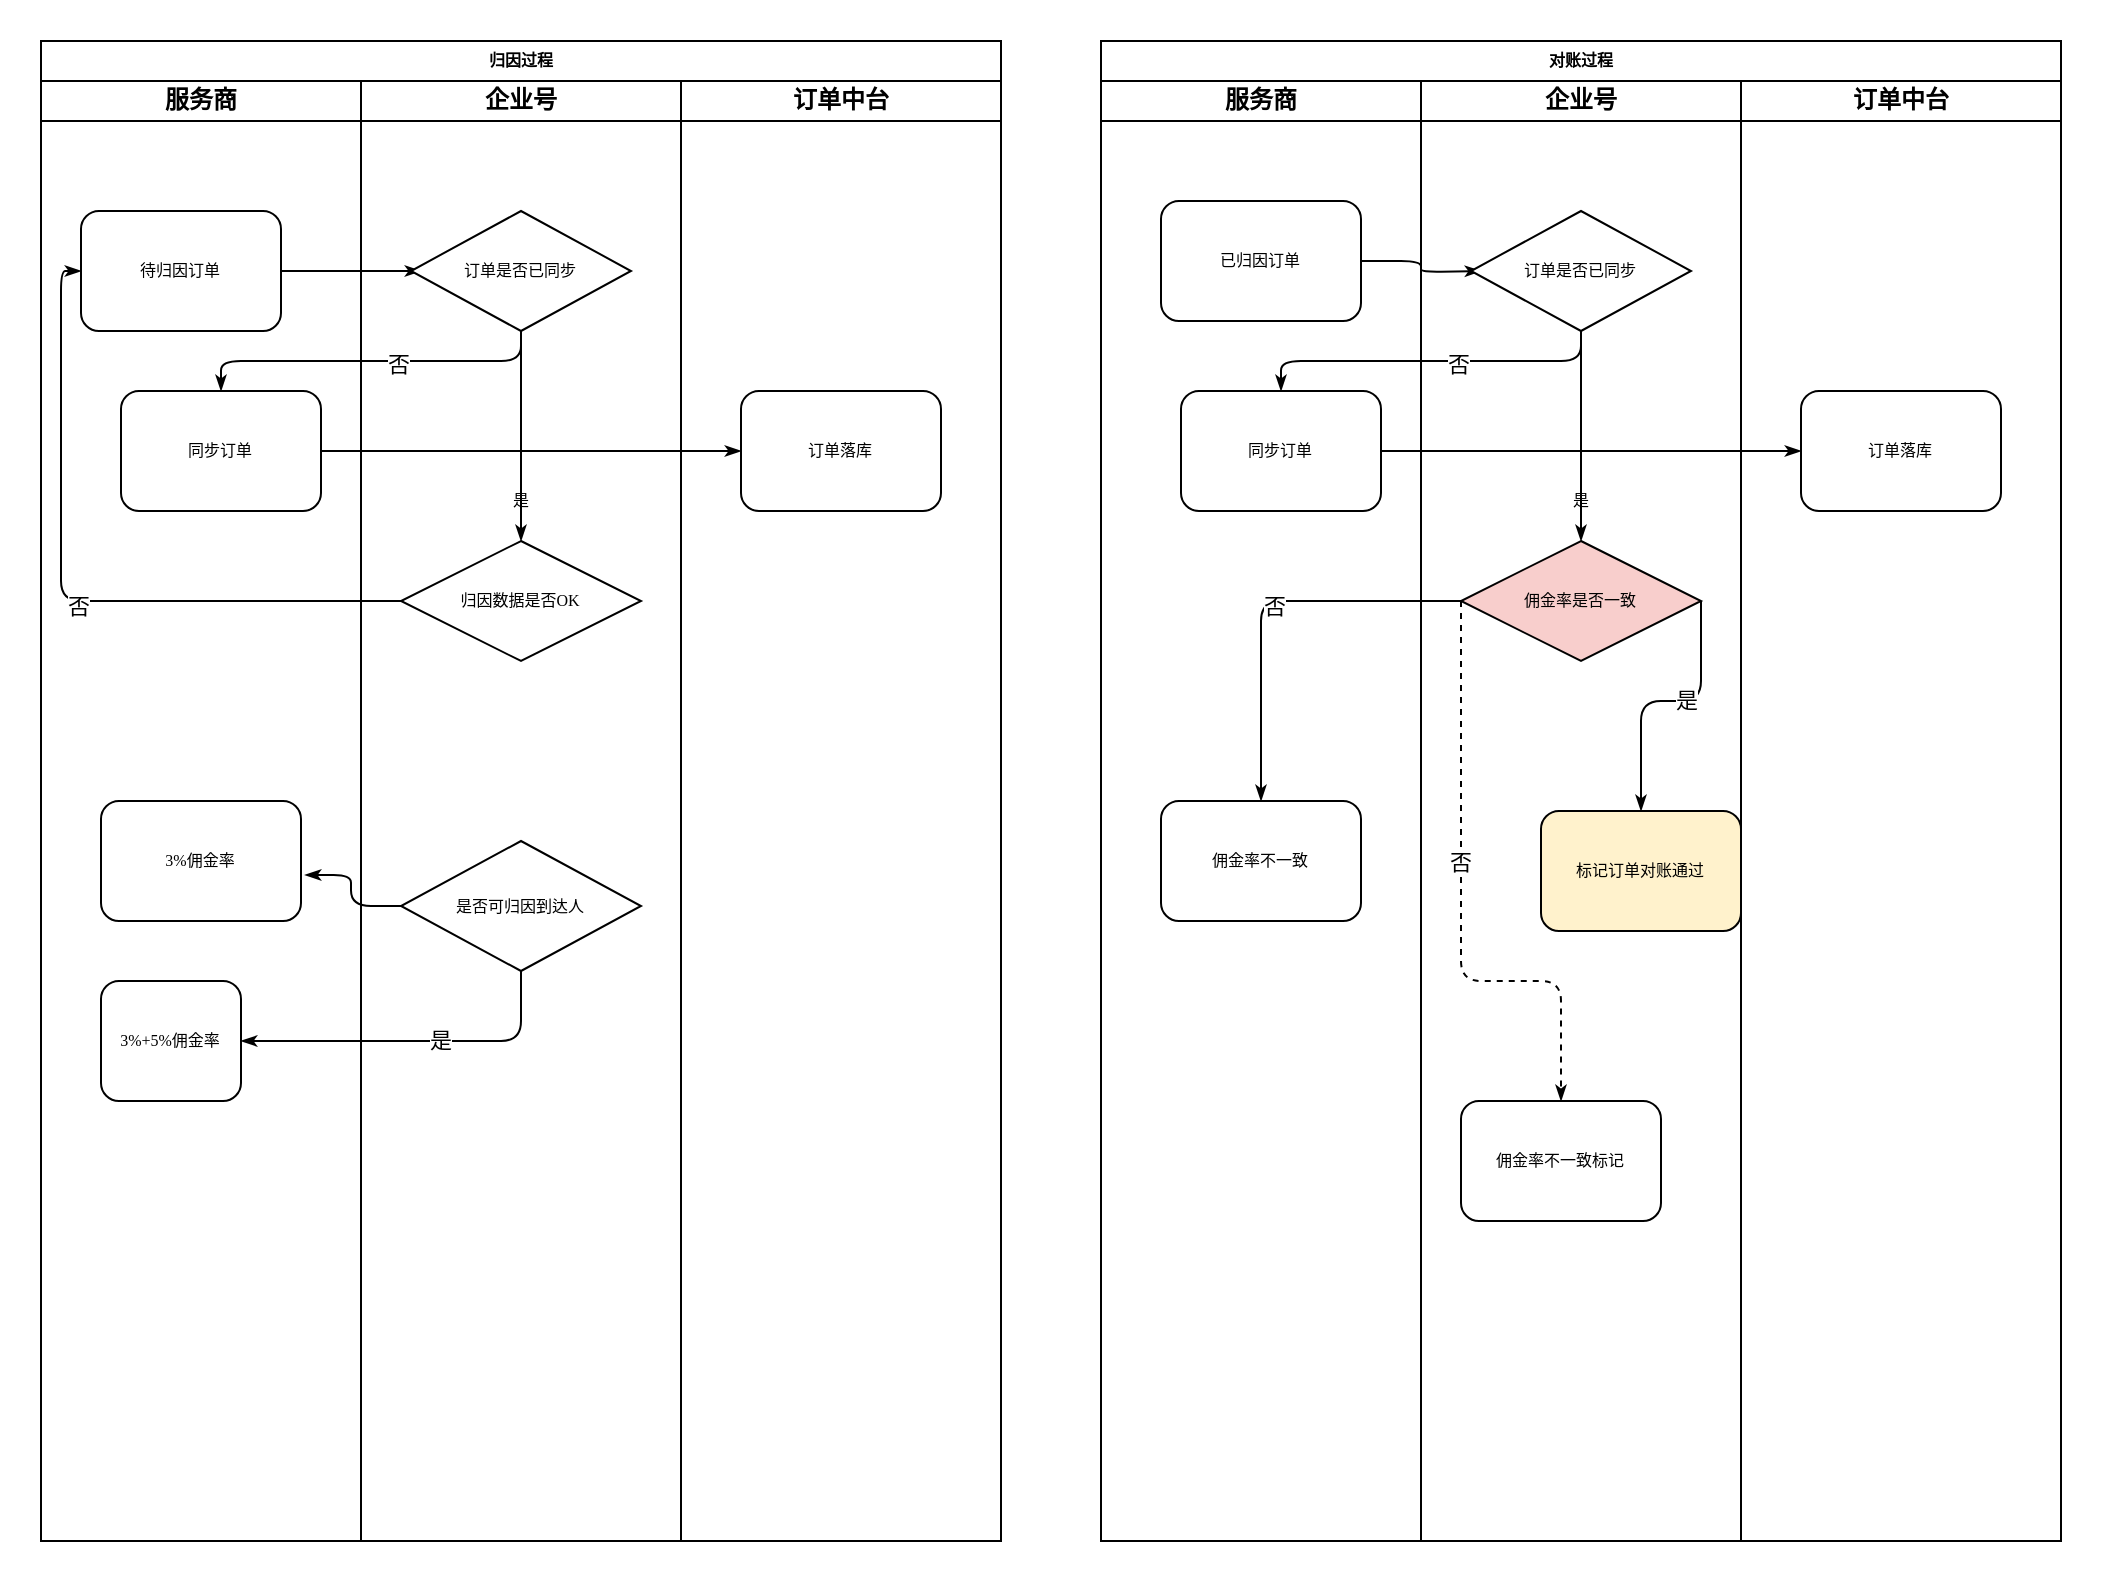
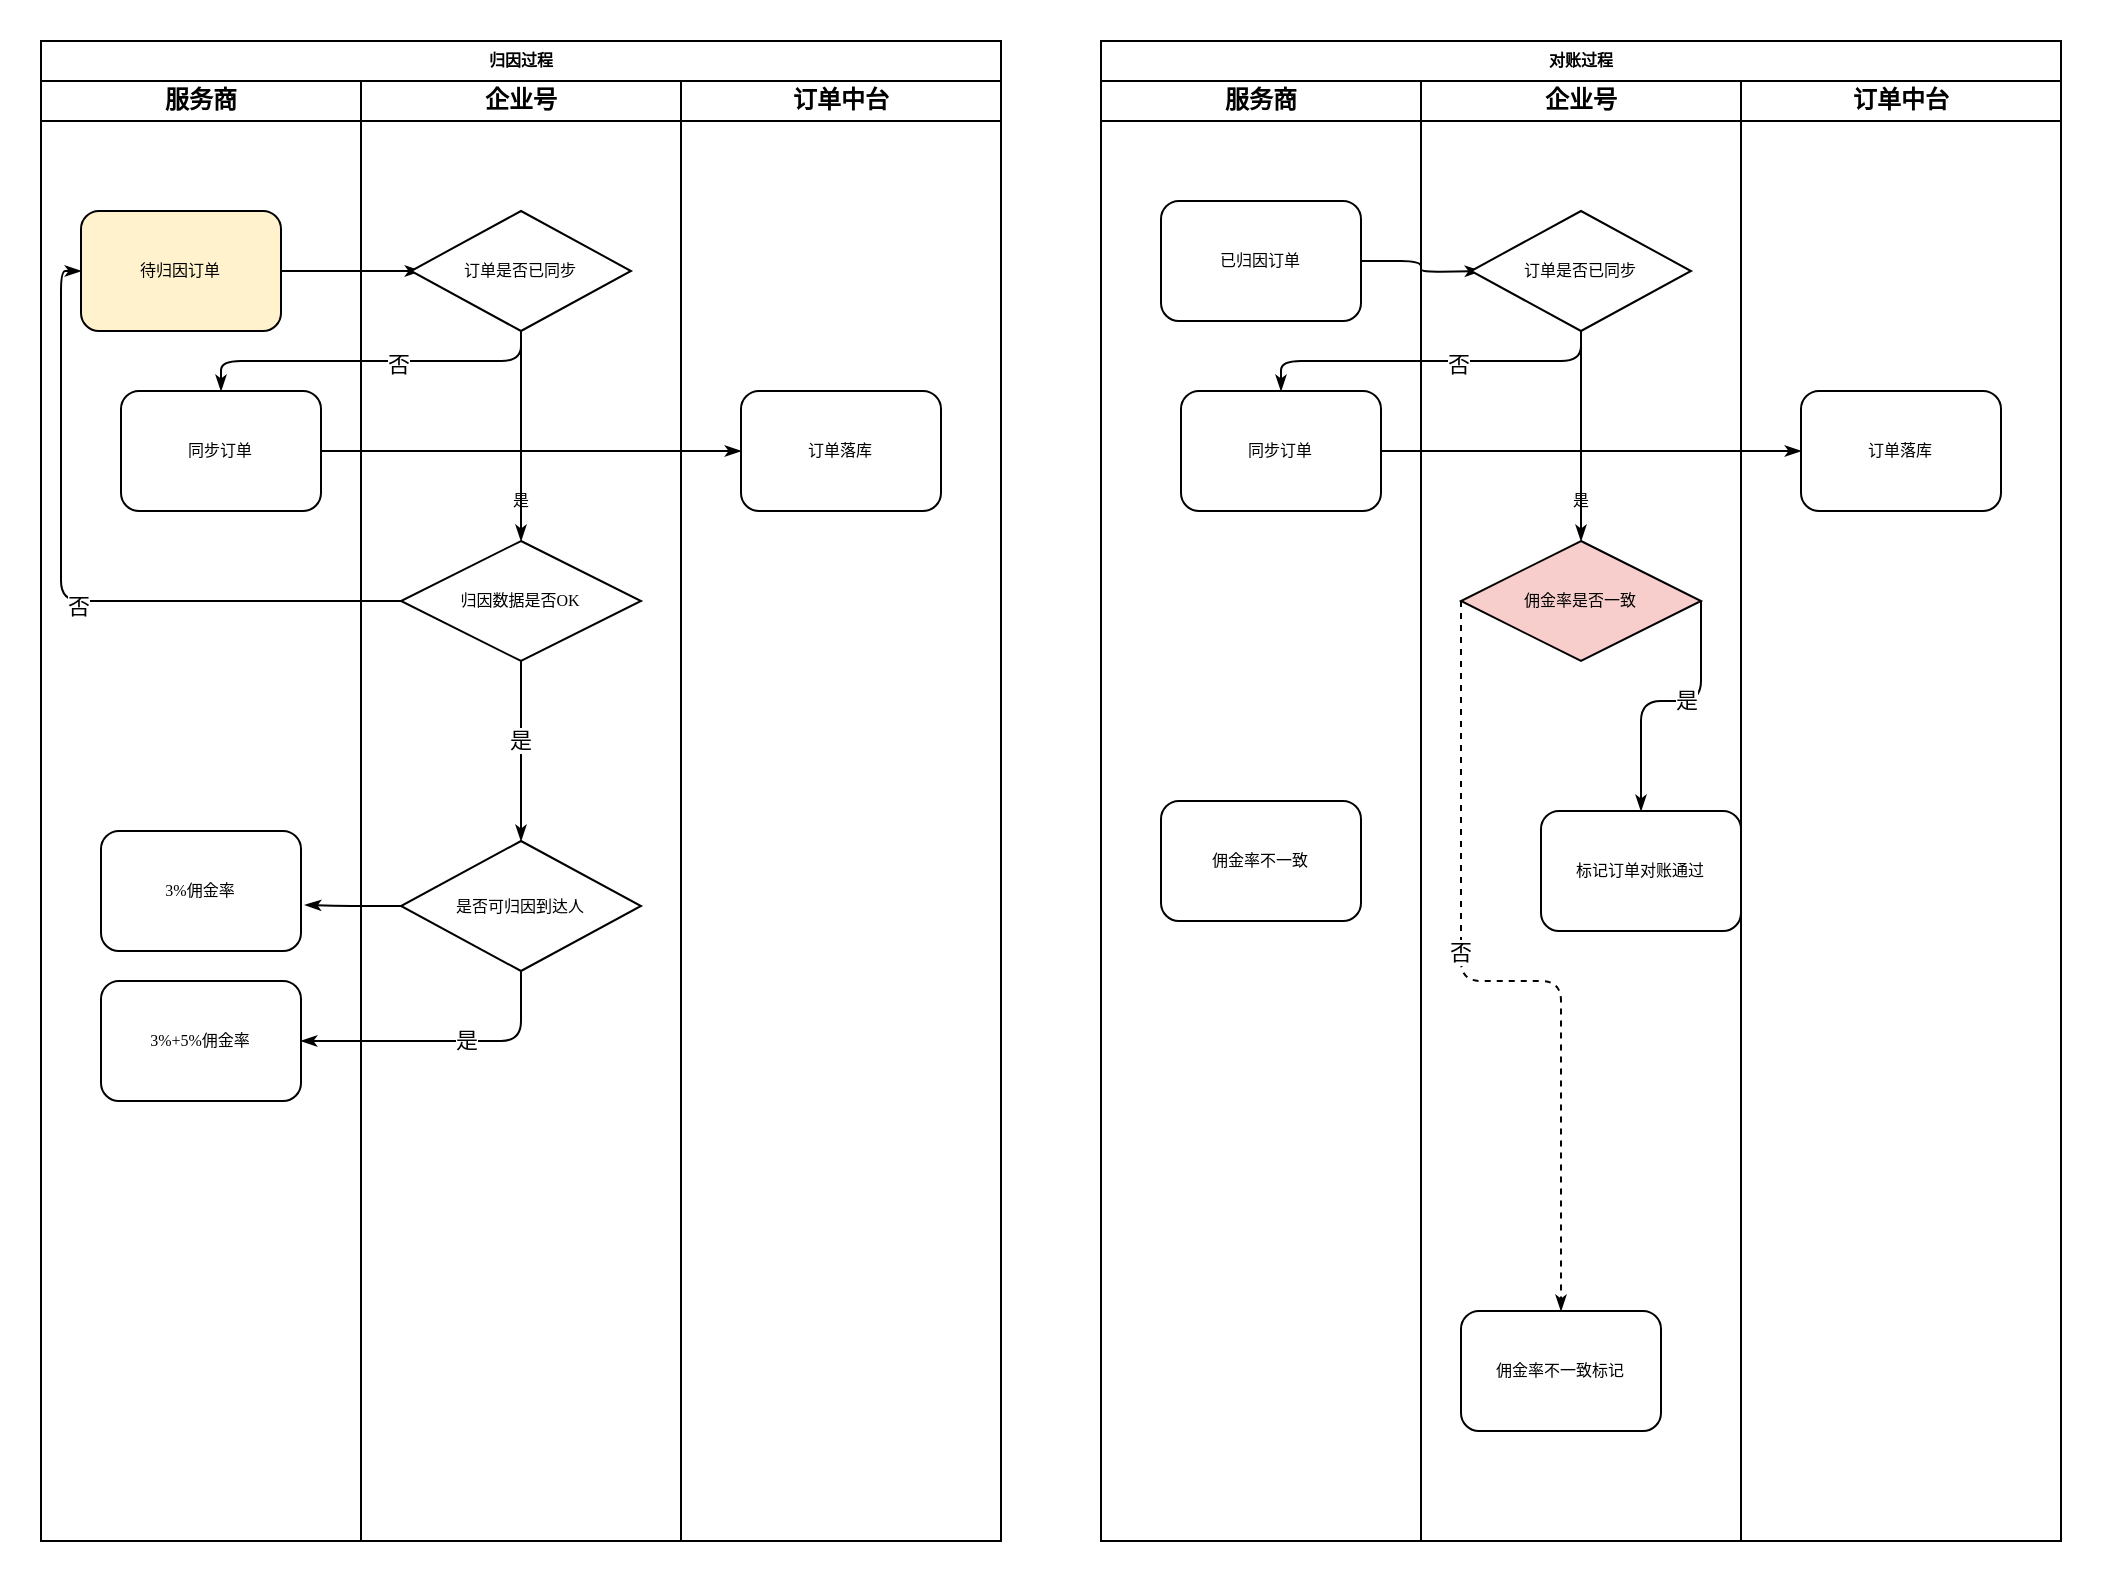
node "待归因订单": fillcolor #ffffff -> #fff2cc
edge "佣金率是否一致" -> "佣金率不一致": removed, label "否"
edge "归因数据是否OK" -> "是否可归因到达人": added, label "是"
node "3%佣金率": moved (201, 861) -> (201, 891)
node "标记订单对账通过": fillcolor #fff2cc -> #ffffff
node "3%+5%佣金率": size 140x120 -> 200x120
node "佣金率不一致标记": moved (1561, 1161) -> (1561, 1371)
